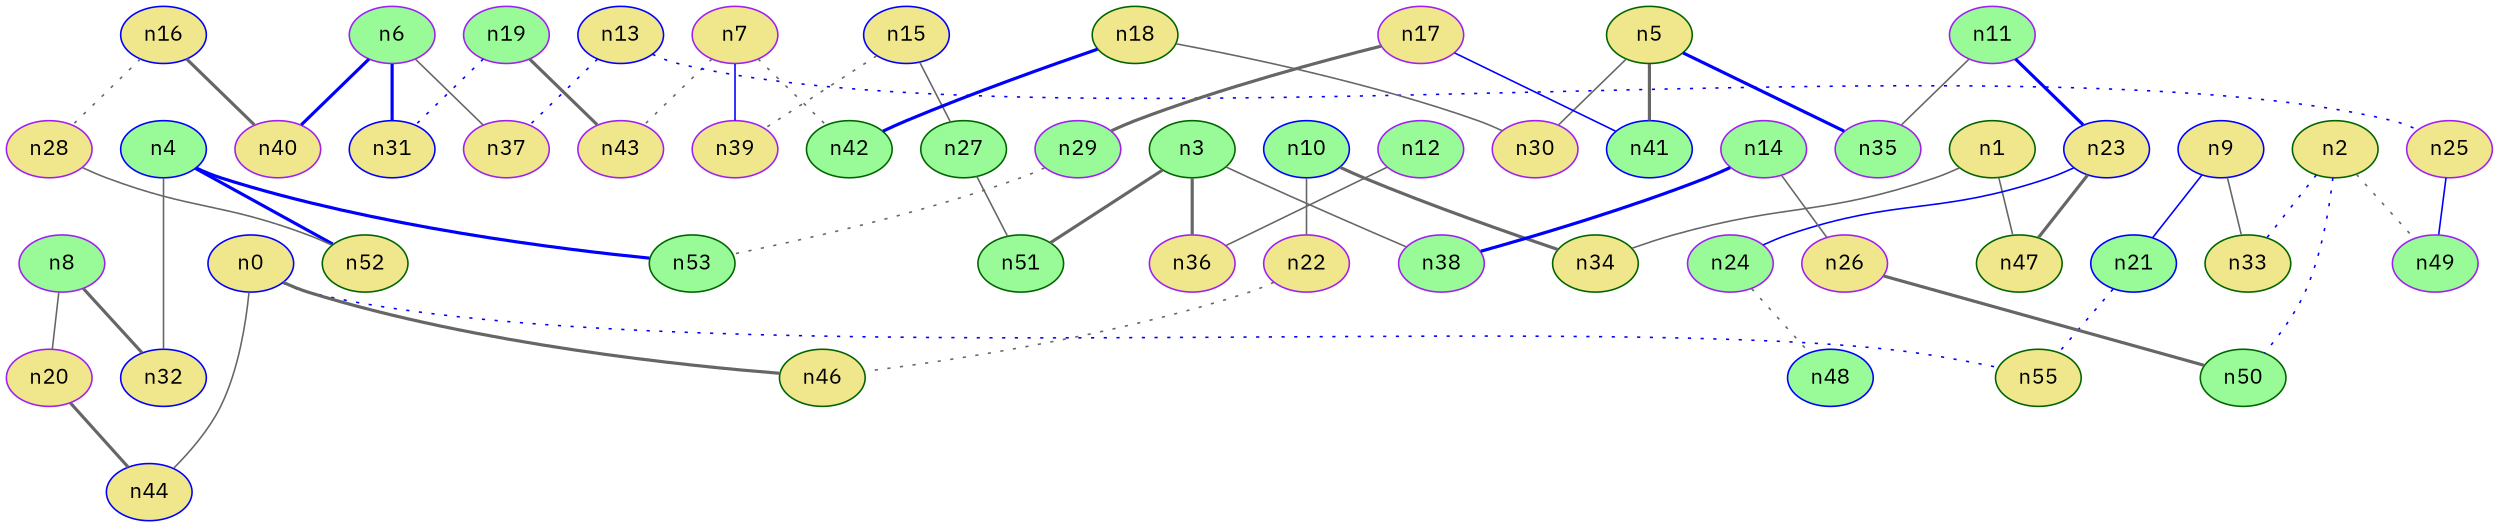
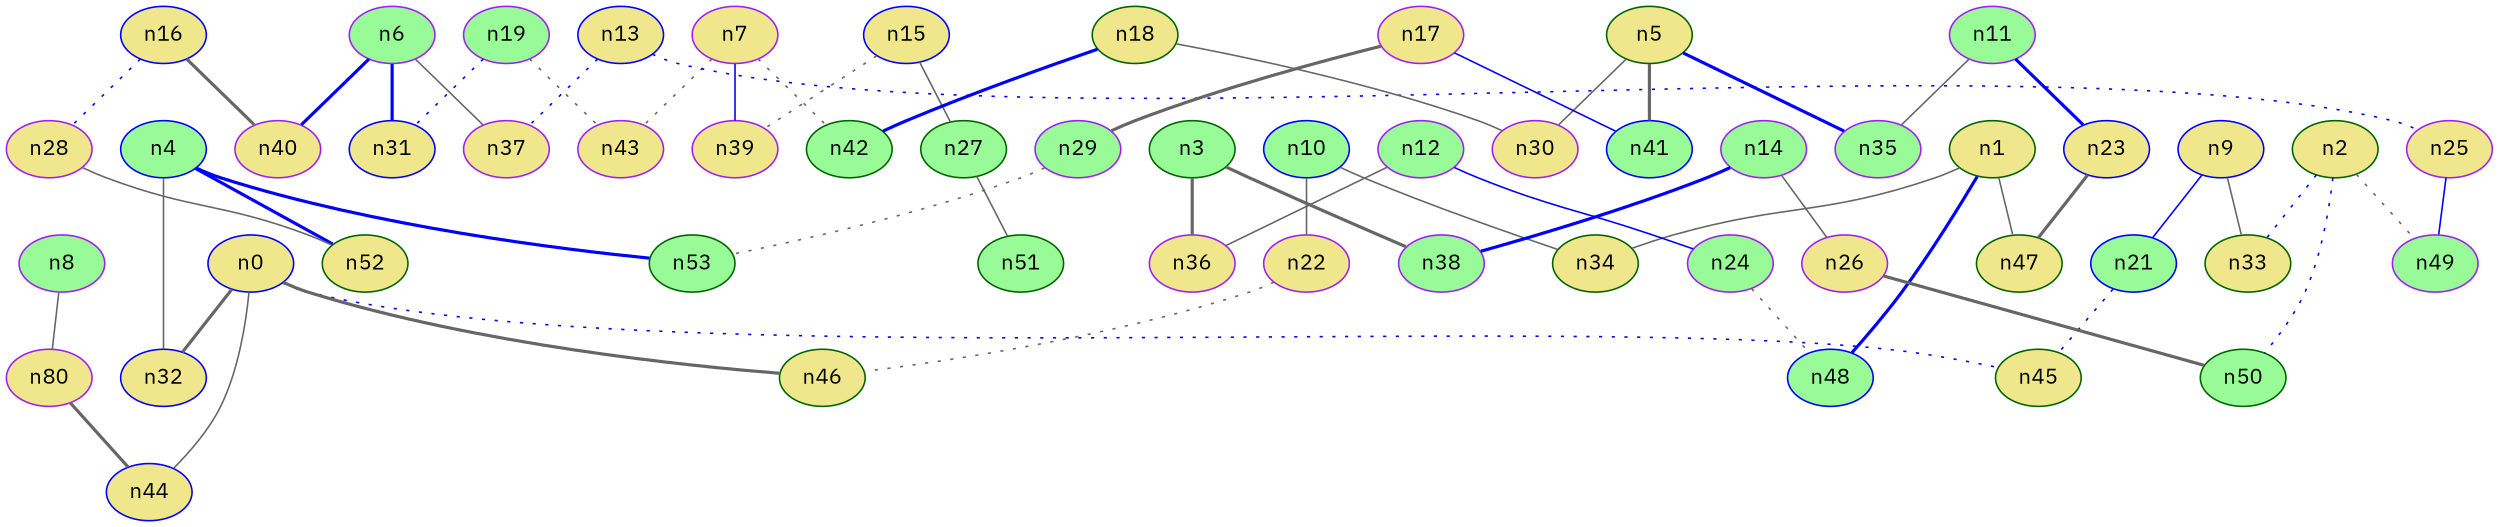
edge "n19" -- "n43": style bold -> dotted
edge "n16" -- "n28": color gray40 -> blue
edge "n3" -- "n51": removed
edge "n23" -- "n24": now "n12" -- "n24"
edge "n3" -- "n38": style solid -> bold
edge "n10" -- "n34": style bold -> solid
edge "n1" -- "n48": added
edge "n8" -- "n32": now "n0" -- "n32"
node "n20": label "n20" -> "n80"
node "n55": label "n55" -> "n45"
